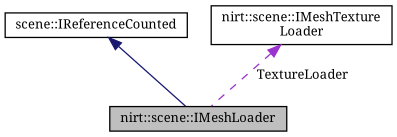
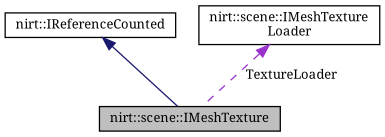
node "scene::IReferenceCounted": label "scene::IReferenceCounted" -> "nirt::IReferenceCounted"
node "nirt::scene::IMeshLoader": label "nirt::scene::IMeshLoader" -> "nirt::scene::IMeshTexture"
